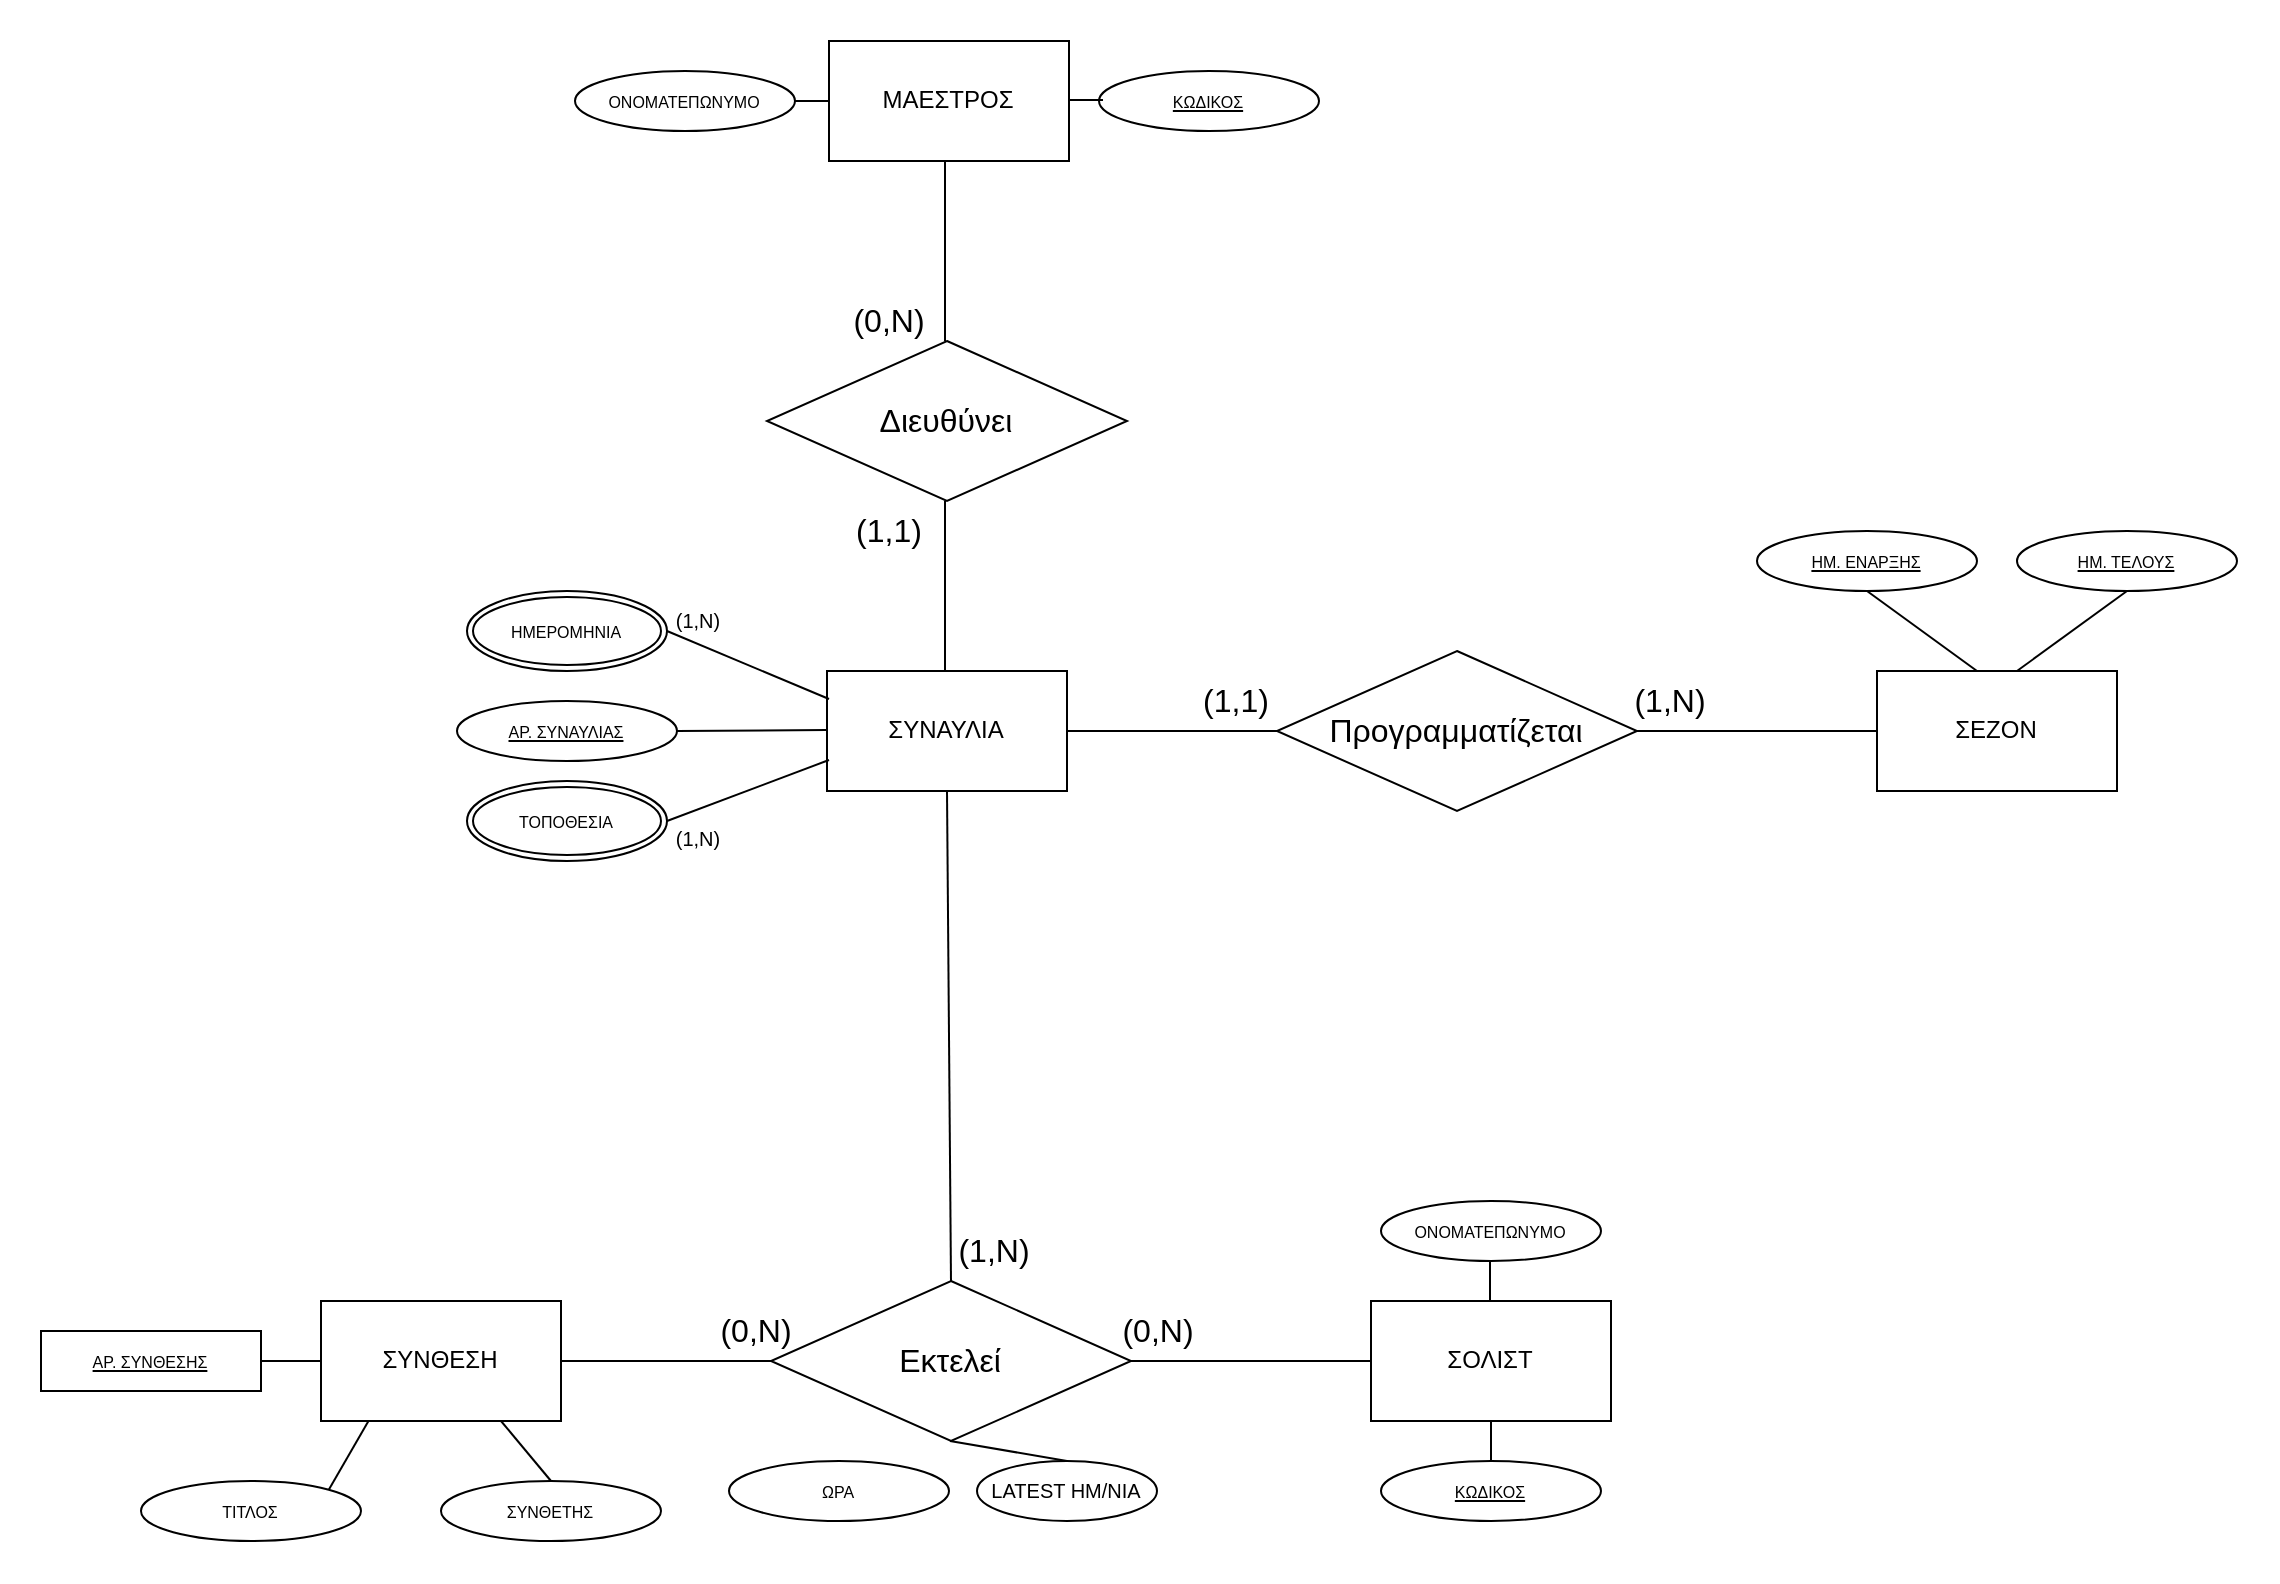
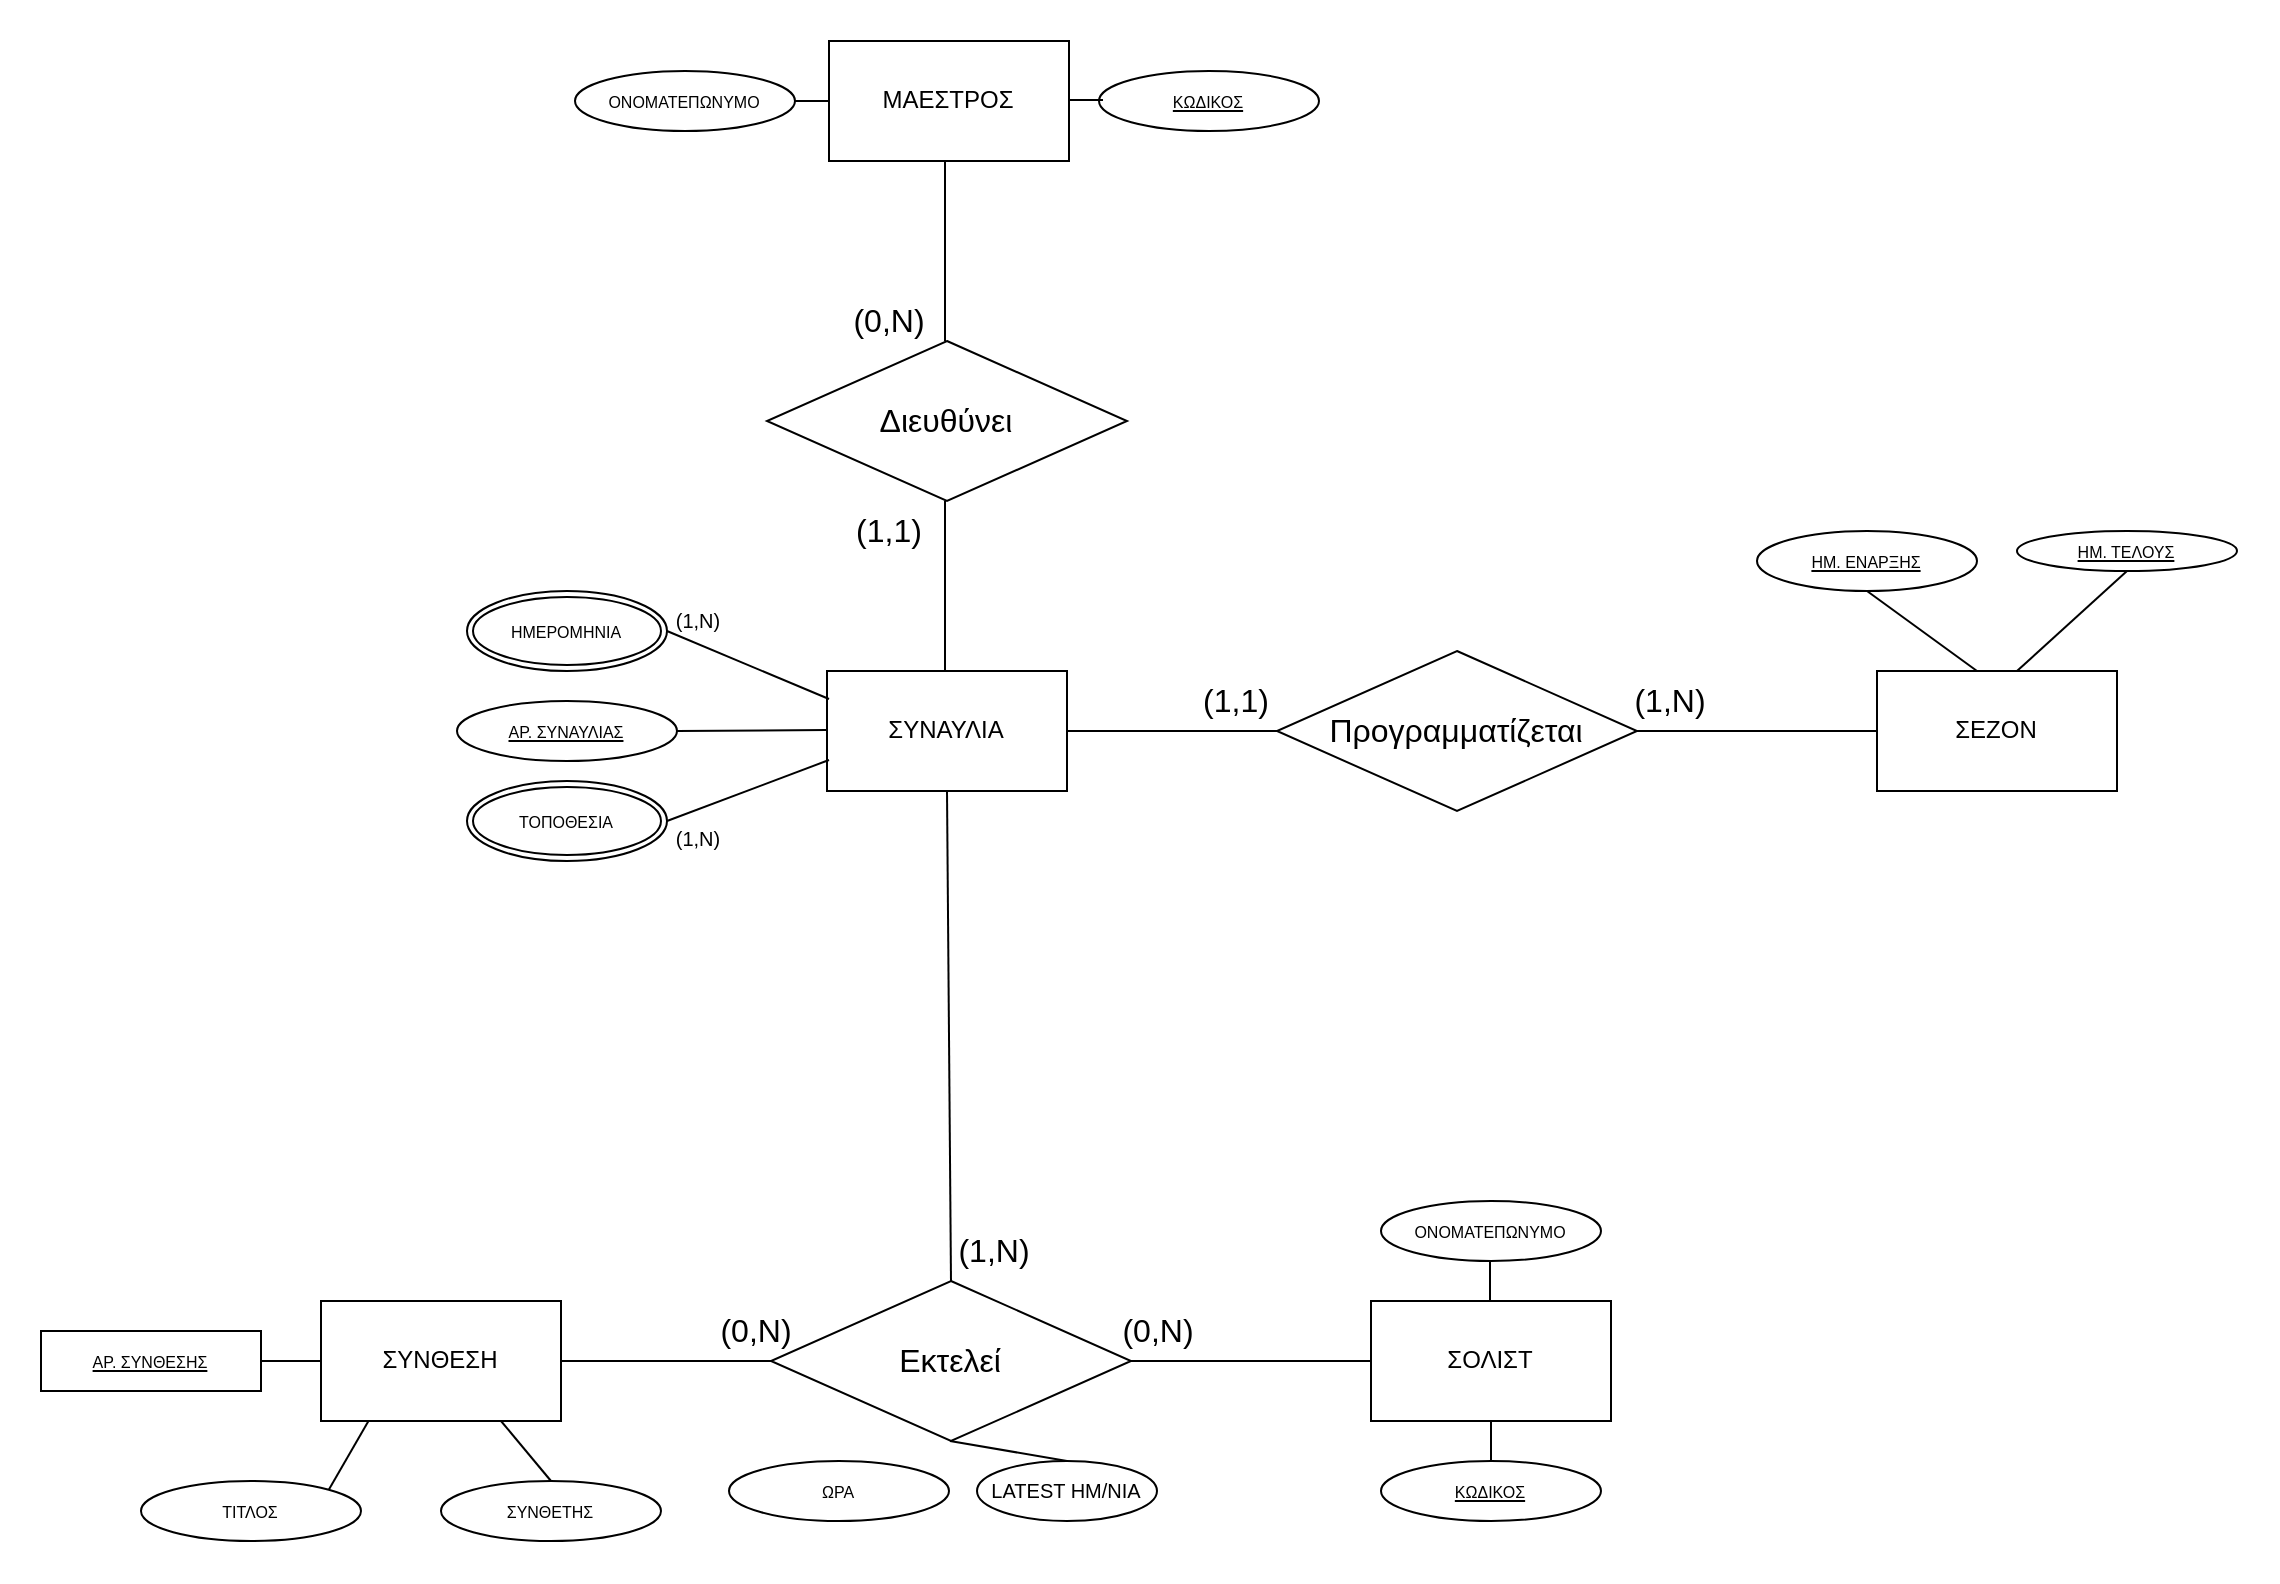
node "ΗΜ. ΤΕΛΟΥΣ": size 220x60 -> 220x40
